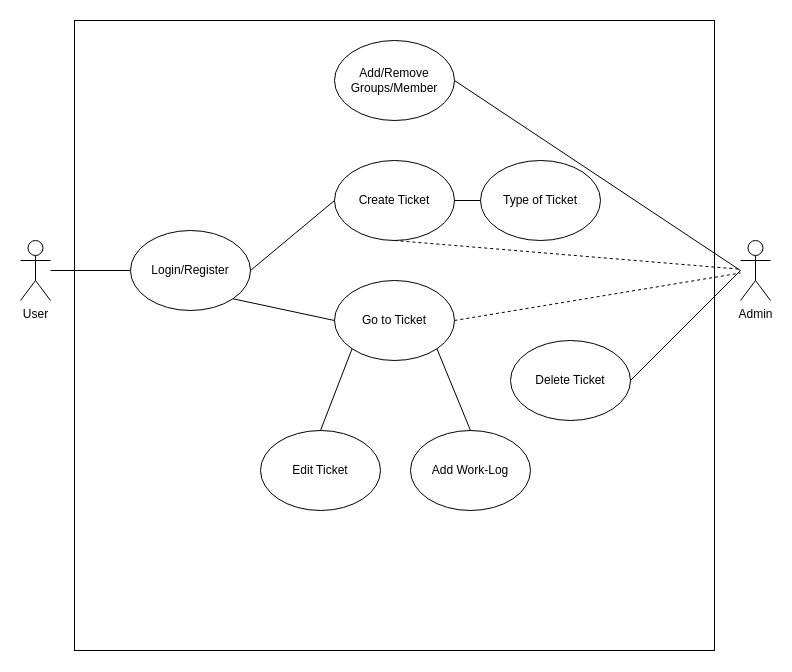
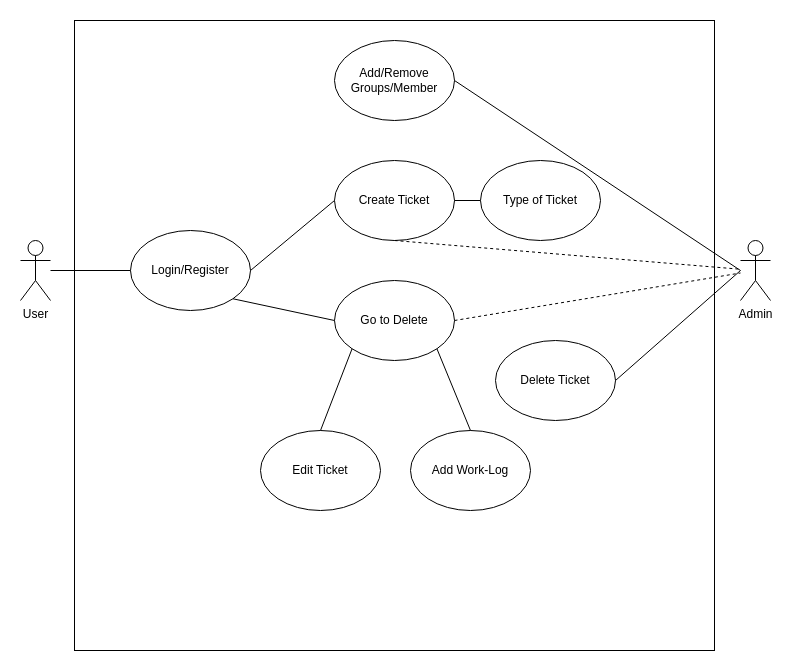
node "Go to Ticket": label "Go to Ticket" -> "Go to Delete"
node "Delete Ticket": moved (571, 381) -> (556, 381)
